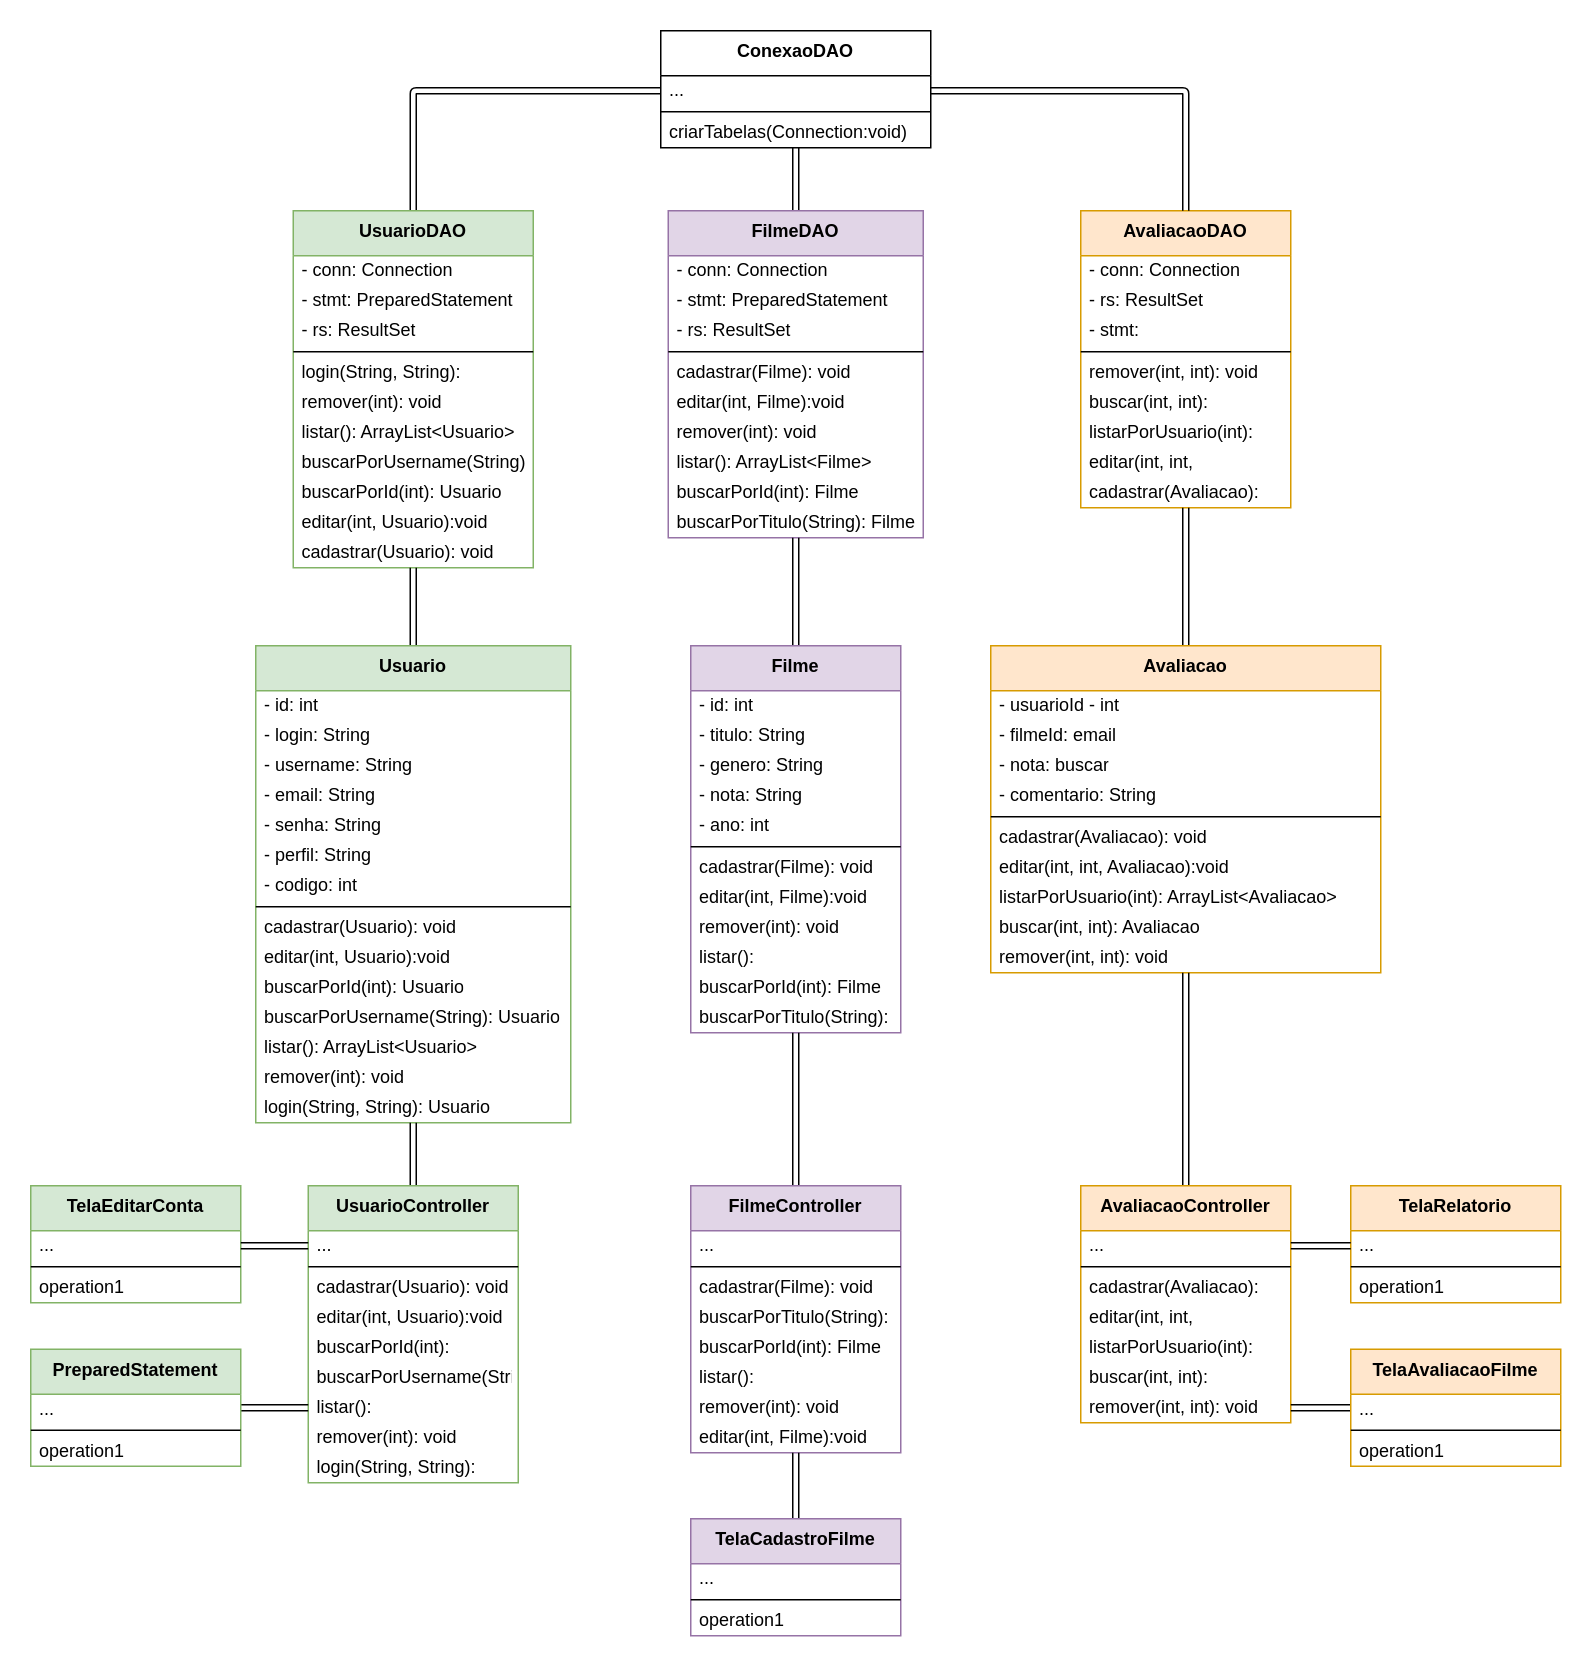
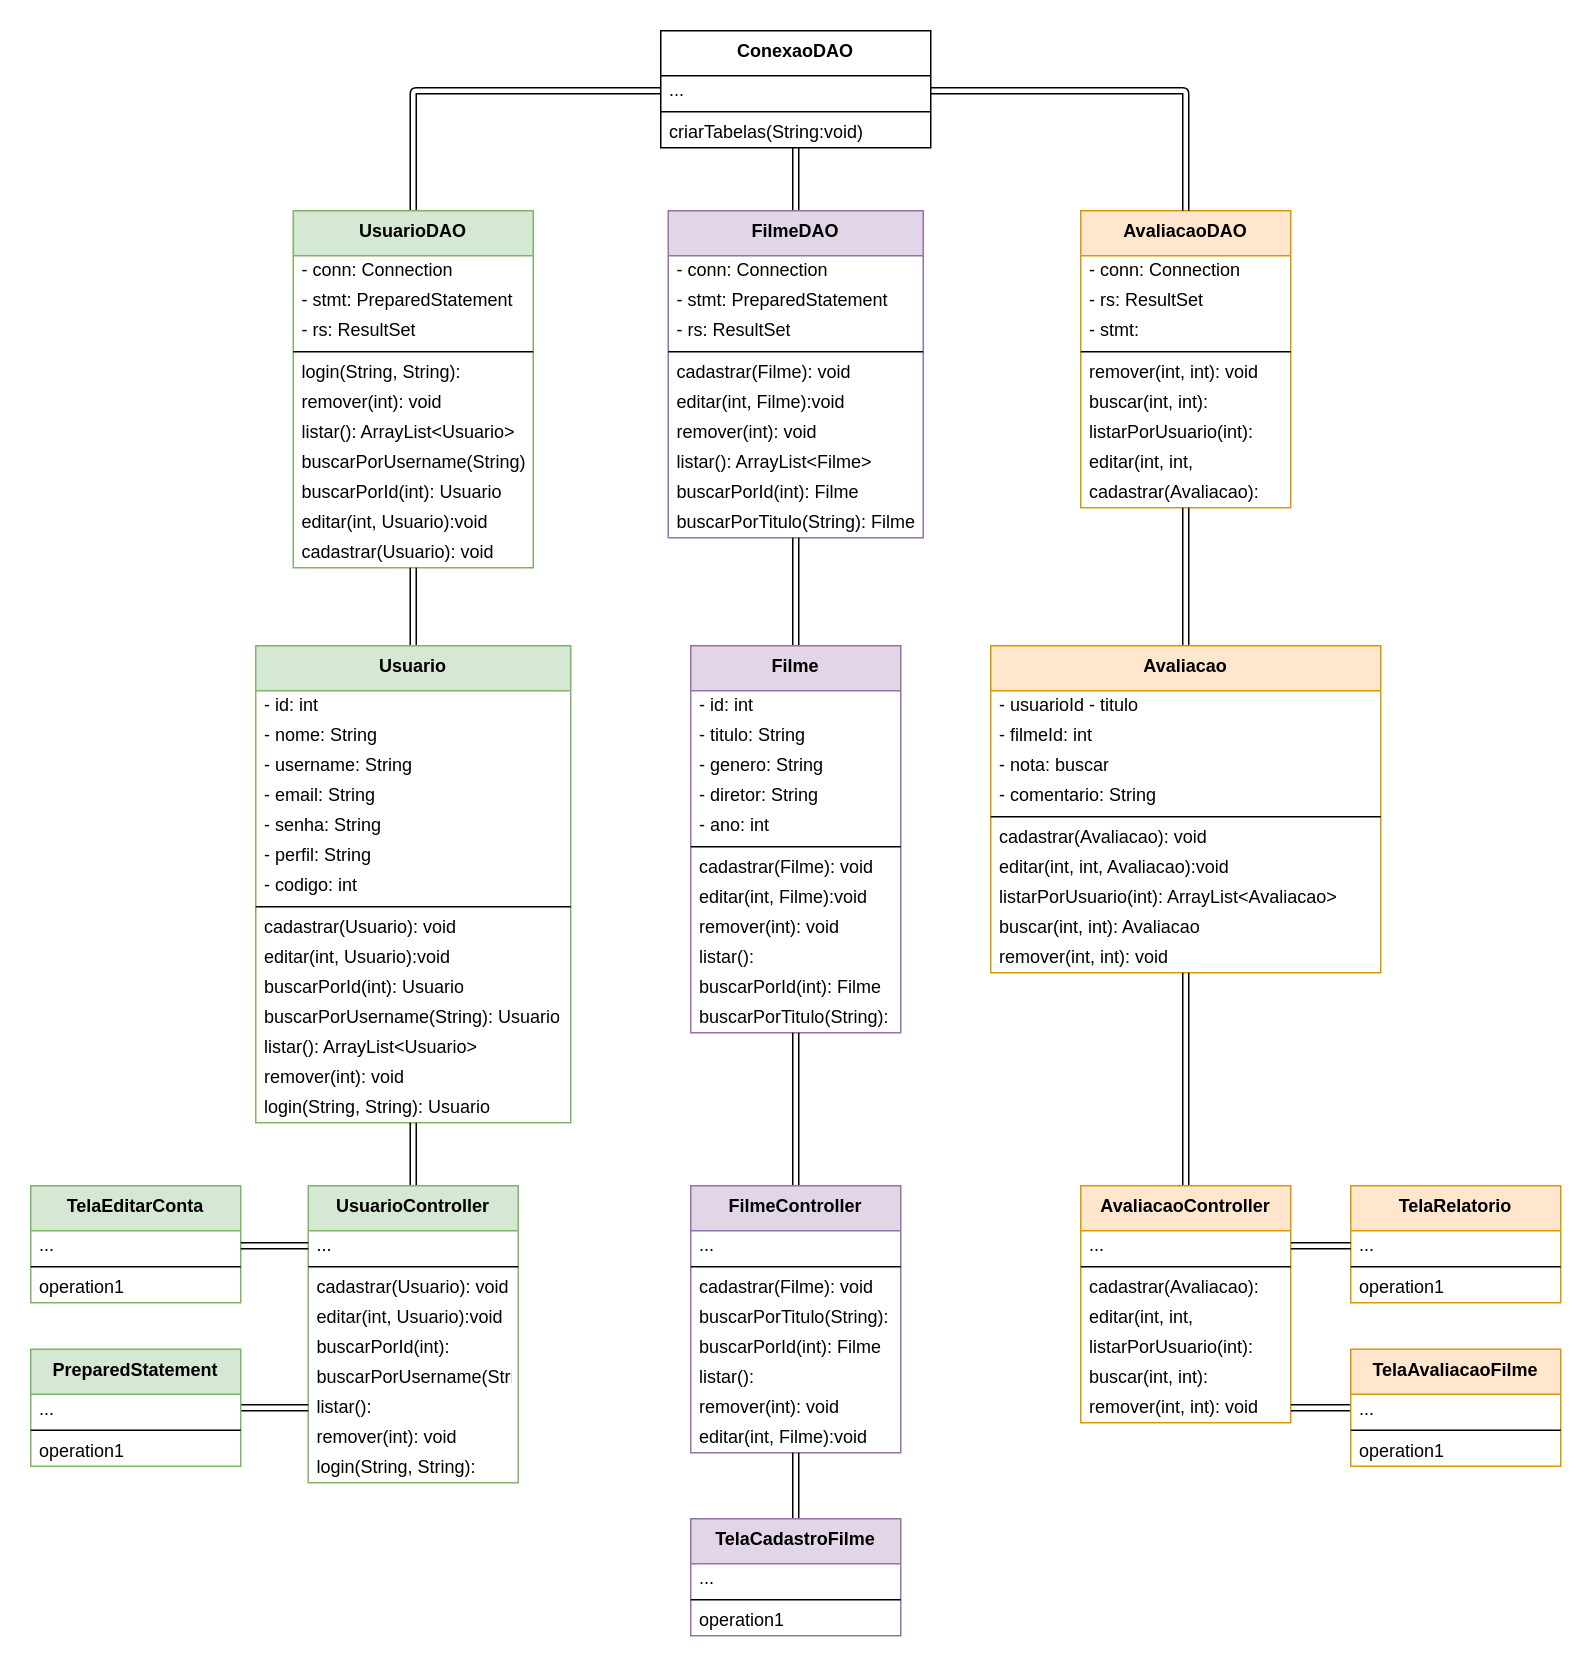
node "criarTabelas(Connection:void)": label "criarTabelas(Connection:void)" -> "criarTabelas(String:void)"
node "- usuarioId - int": label "- usuarioId - int" -> "- usuarioId - titulo"
node "- login: String": label "- login: String" -> "- nome: String"
node "- filmeId: email": label "- filmeId: email" -> "- filmeId: int"
node "- nota: String": label "- nota: String" -> "- diretor: String"
